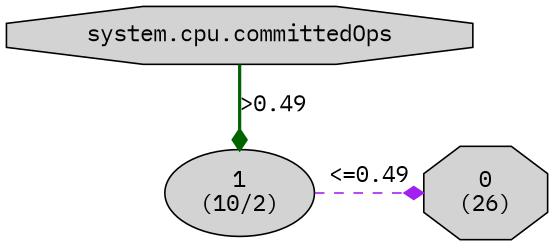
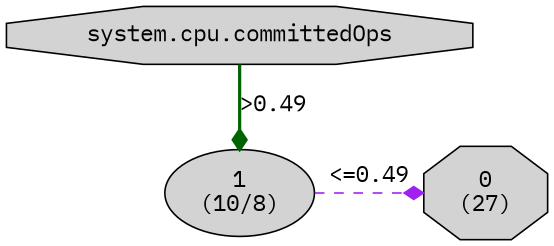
node "1 (10/2)": label "1 (10/2)" -> "1 (10/8)"
node "0 (26)": label "0 (26)" -> "0 (27)"
